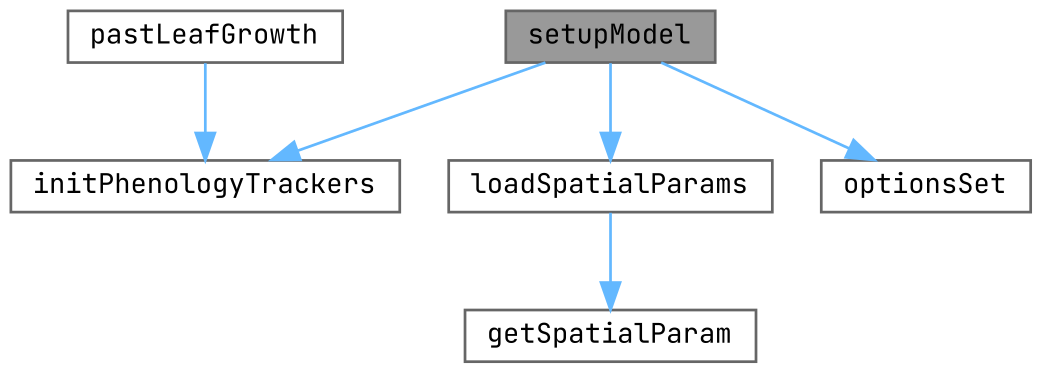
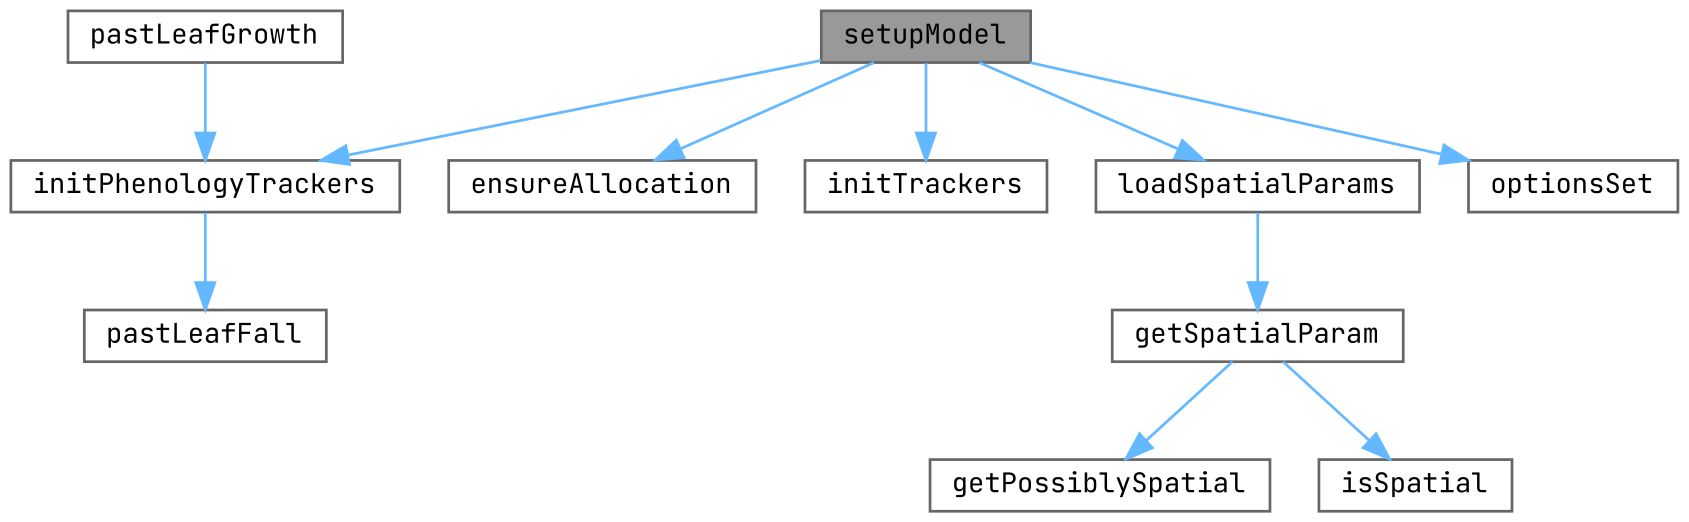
node "ensureAllocation": added
node "initTrackers": added
node "pastLeafFall": added
node "getPossiblySpatial": added
node "isSpatial": added
